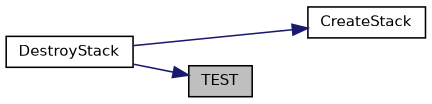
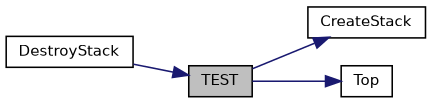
edge "DestroyStack" -> "CreateStack": now "TEST" -> "CreateStack"
node "Top": added
